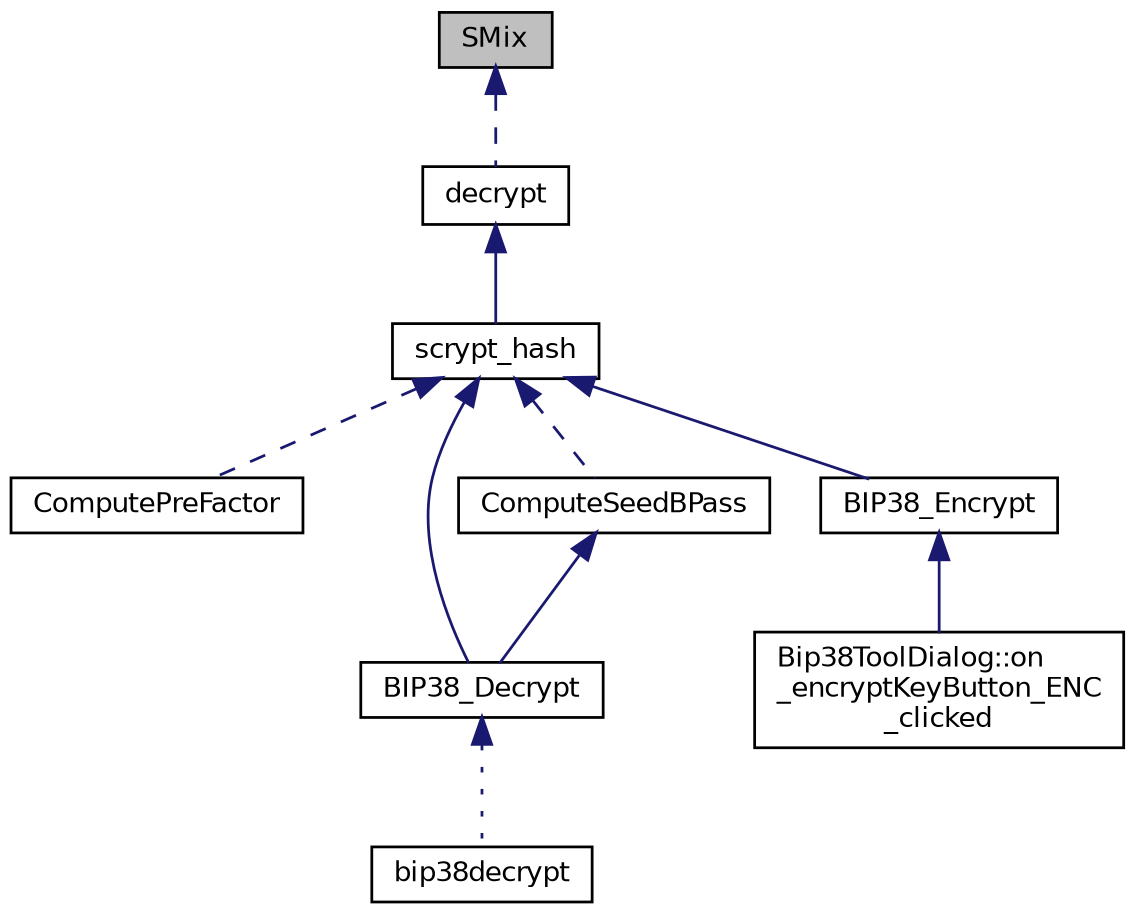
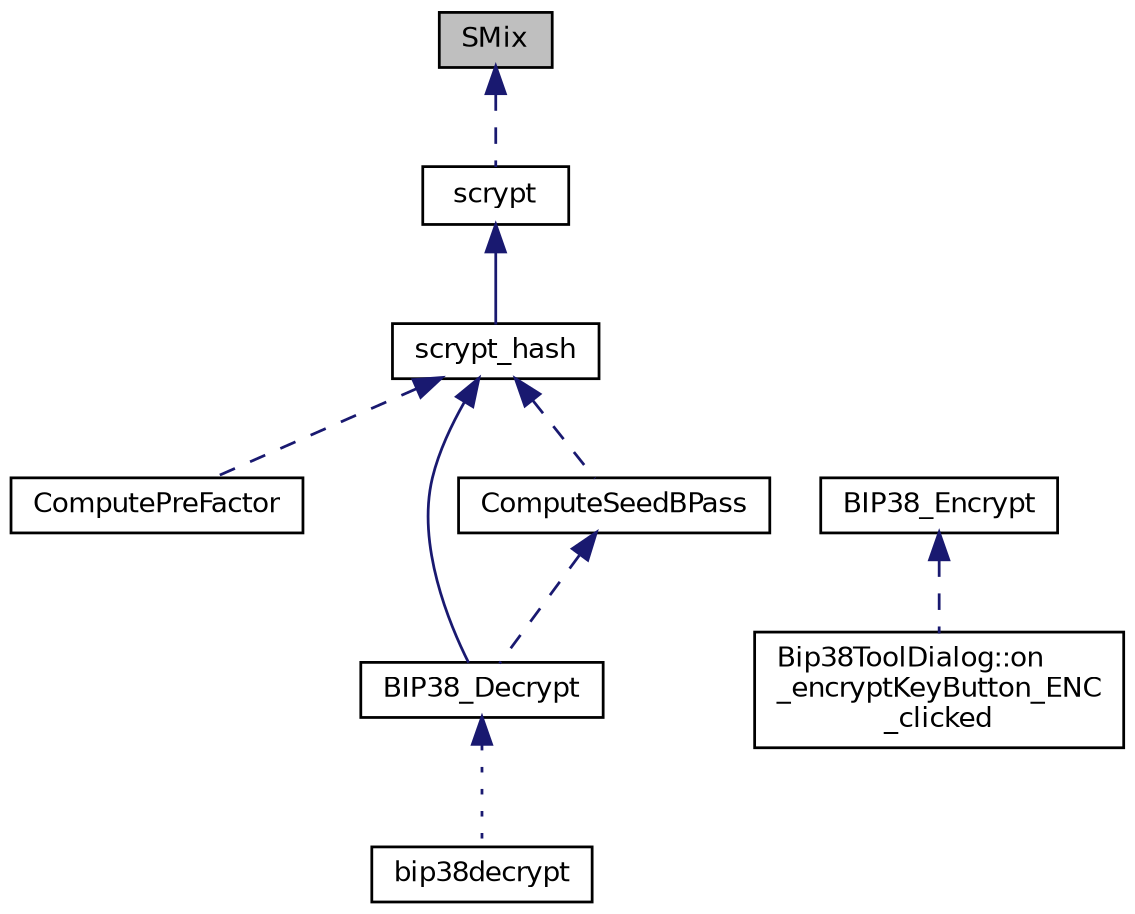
node "decrypt": label "decrypt" -> "scrypt"
edge "BIP38_Encrypt" -> "scrypt_hash": removed
edge "Bip38ToolDialog::on _encryptKeyButton_ENC _clicked" -> "BIP38_Encrypt": style solid -> dashed
edge "BIP38_Decrypt" -> "ComputeSeedBPass": style solid -> dashed
